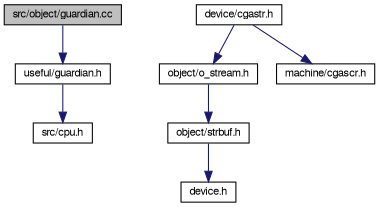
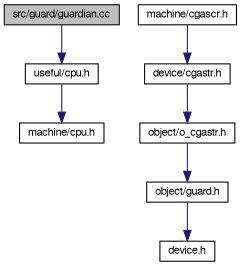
node "src/object/guardian.cc": label "src/object/guardian.cc" -> "src/guard/guardian.cc"
edge "device/cgastr.h" -> "machine/cgascr.h": reversed
node "useful/guardian.h": label "useful/guardian.h" -> "useful/cpu.h"
node "object/o_stream.h": label "object/o_stream.h" -> "object/o_cgastr.h"
node "src/cpu.h": label "src/cpu.h" -> "machine/cpu.h"
node "object/strbuf.h": label "object/strbuf.h" -> "object/guard.h"
